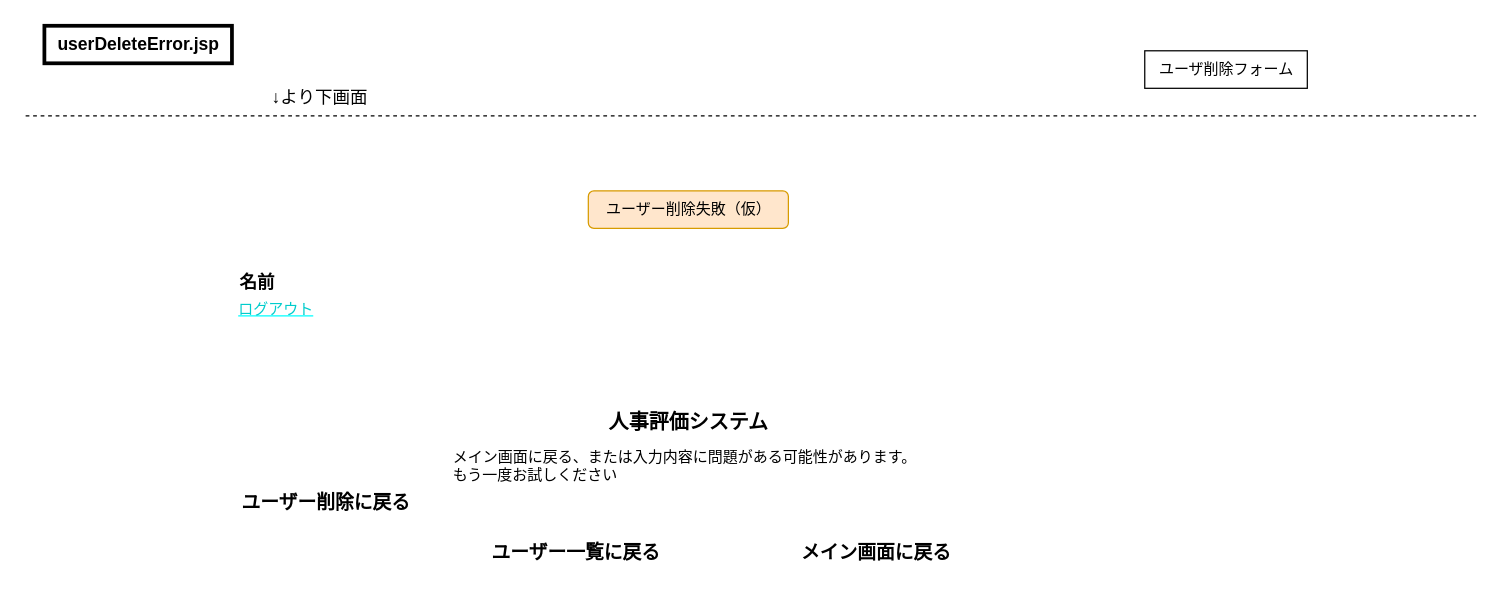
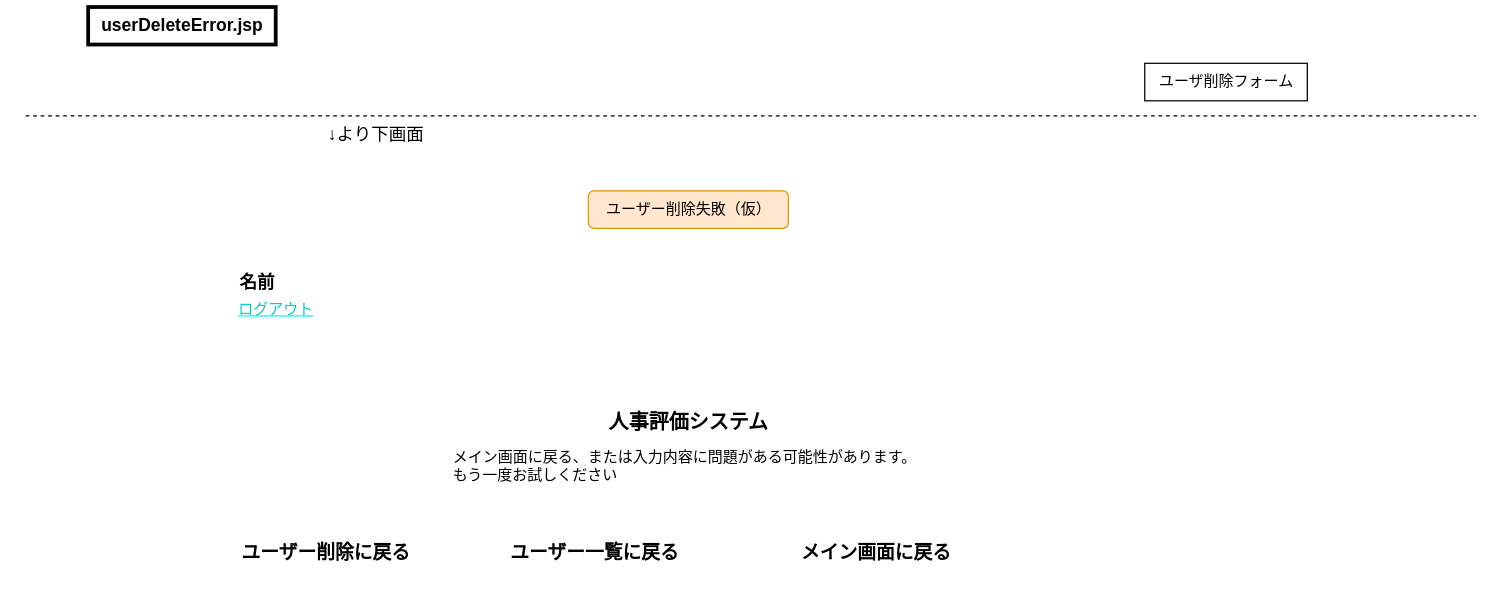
node "userDeleteError.jsp": moved (138, 44) -> (182, 26)
node "ユーザ削除フォーム": moved (1226, 69) -> (1226, 82)
node "↓より下画面": moved (319, 97) -> (376, 134)
node "ユーザー削除に戻る": moved (326, 502) -> (326, 552)
node "ユーザー一覧に戻る": moved (576, 552) -> (594, 552)
